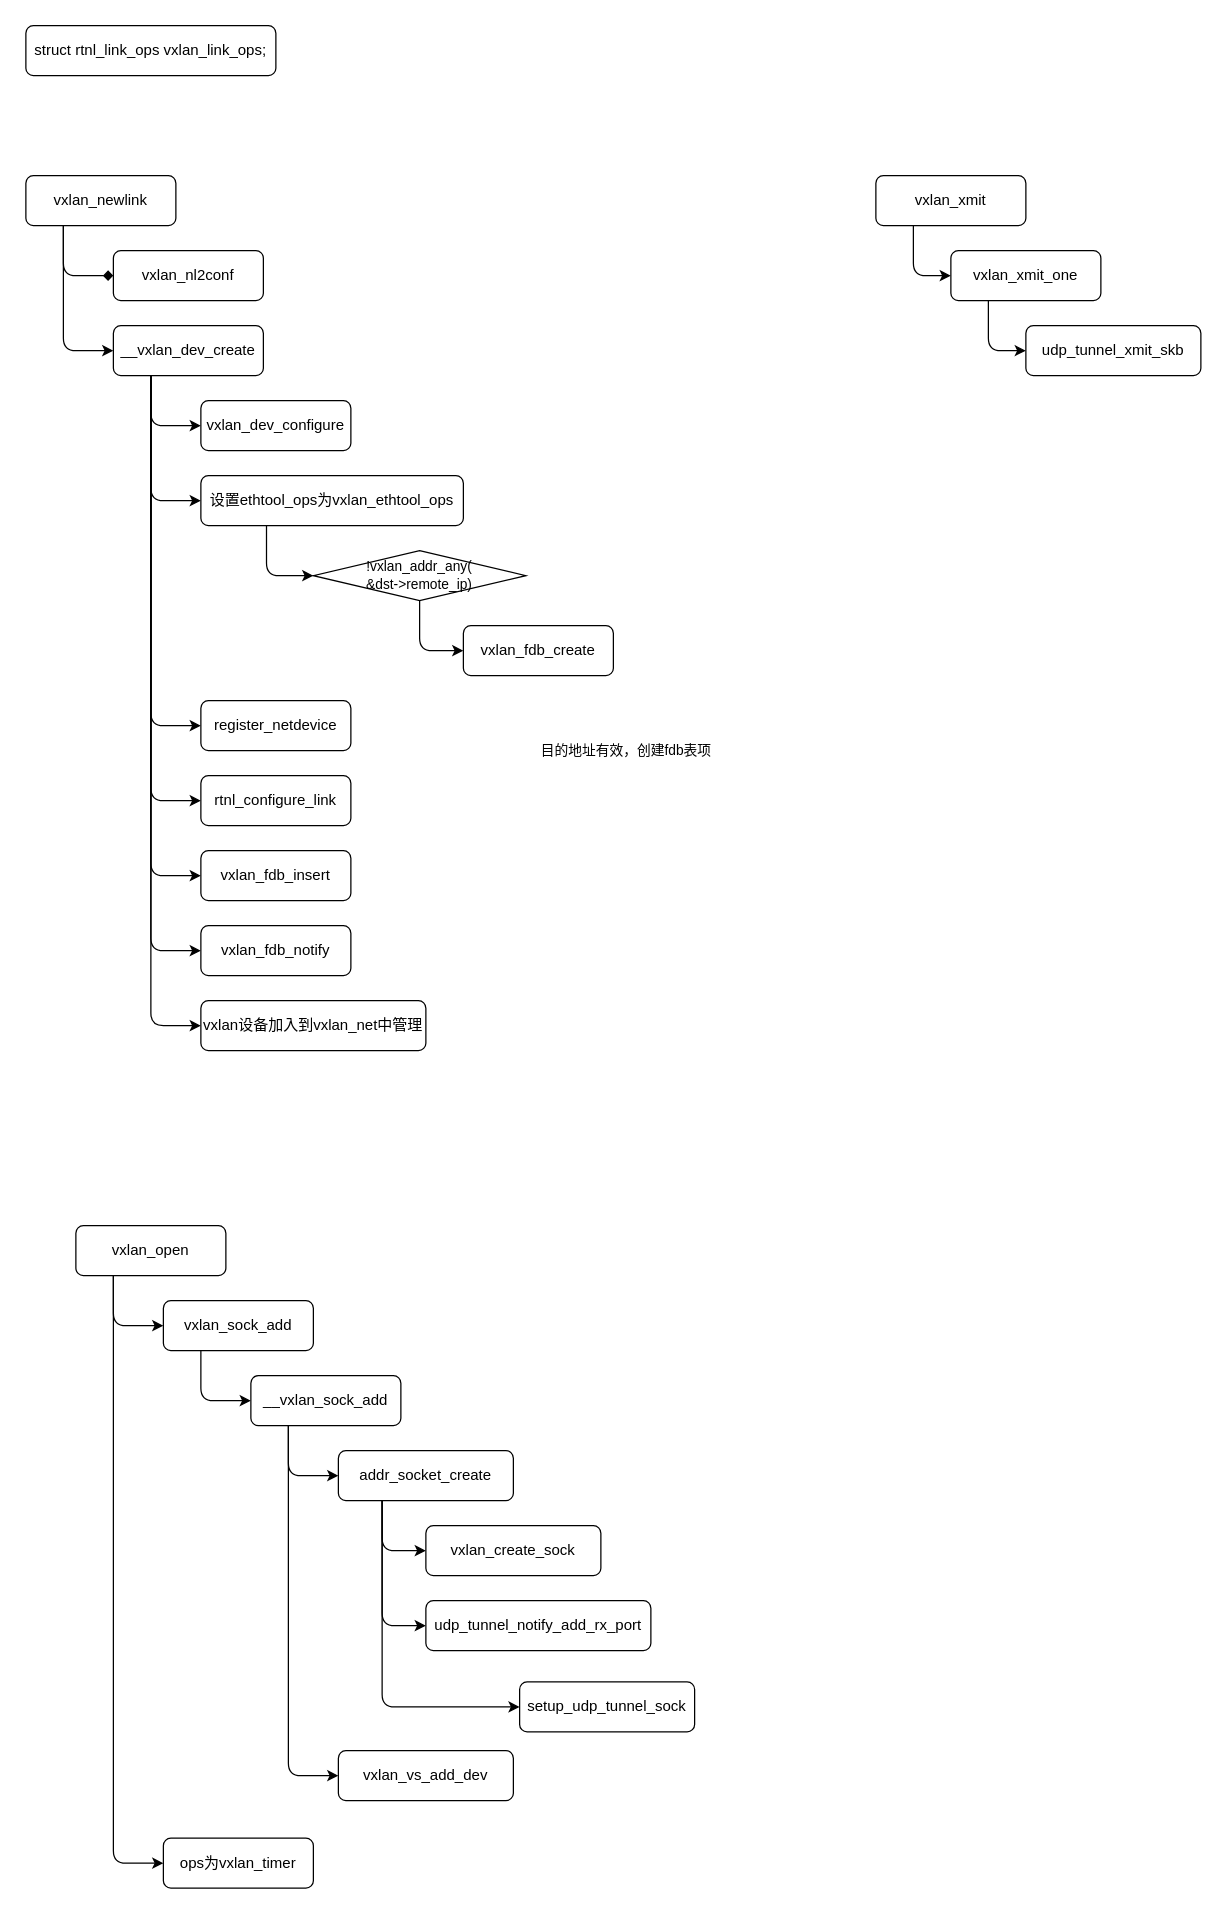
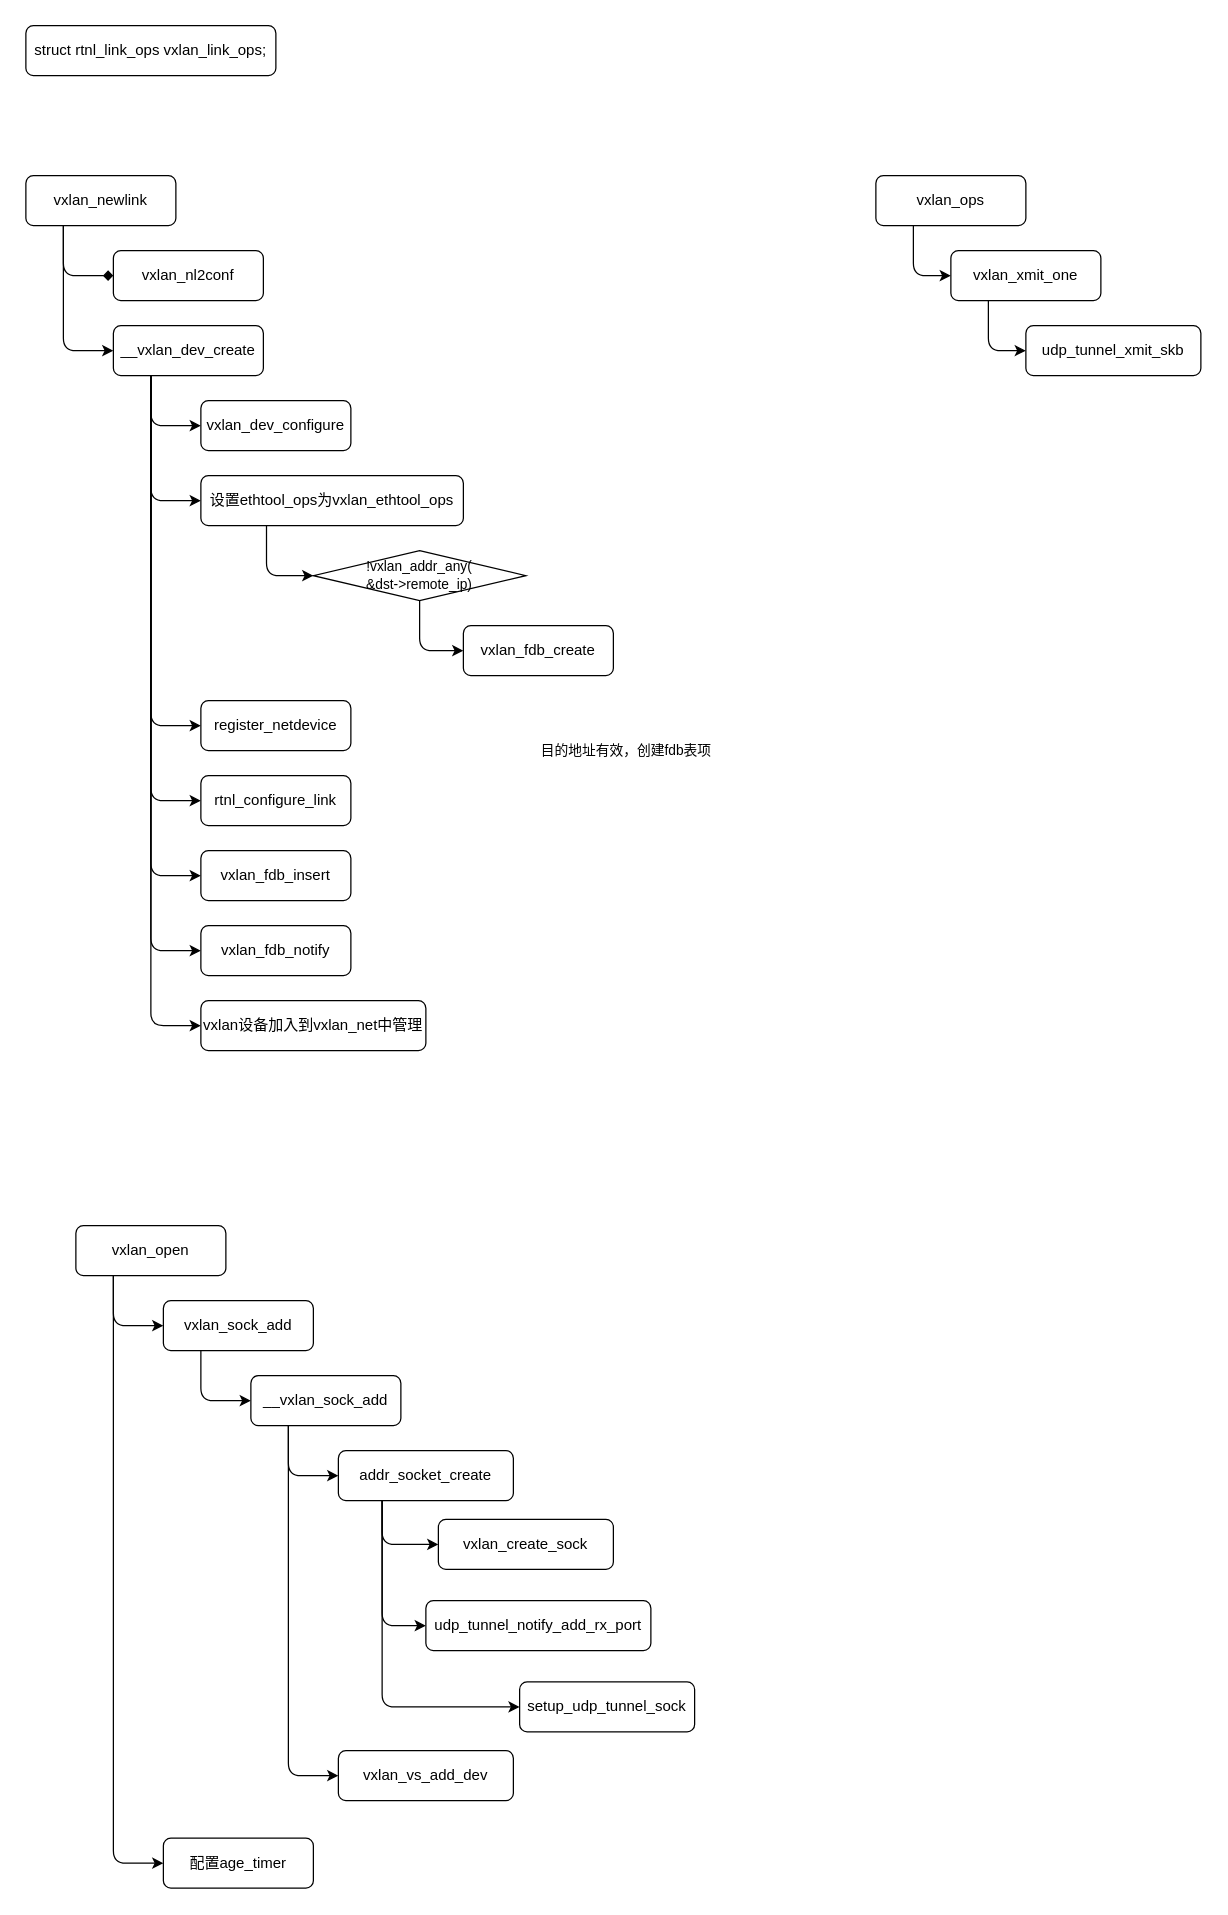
node "vxlan_xmit": label "vxlan_xmit" -> "vxlan_ops"
node "vxlan_create_sock": moved (513, 1551) -> (526, 1544)
node "ops为vxlan_timer": label "ops为vxlan_timer" -> "配置age_timer"
